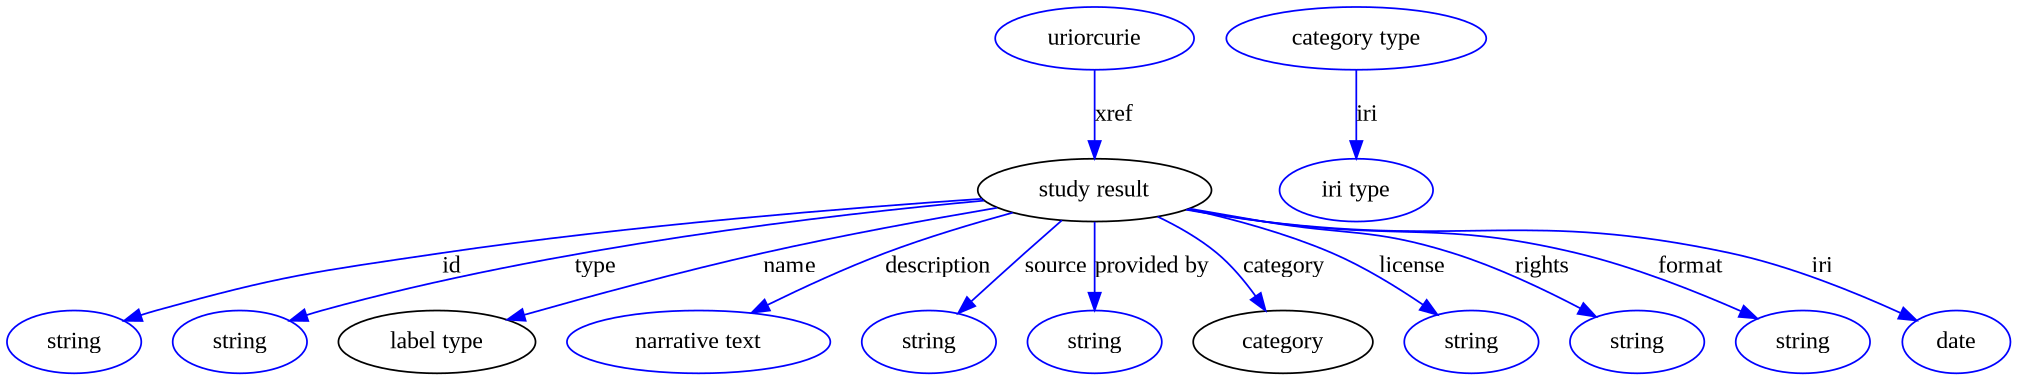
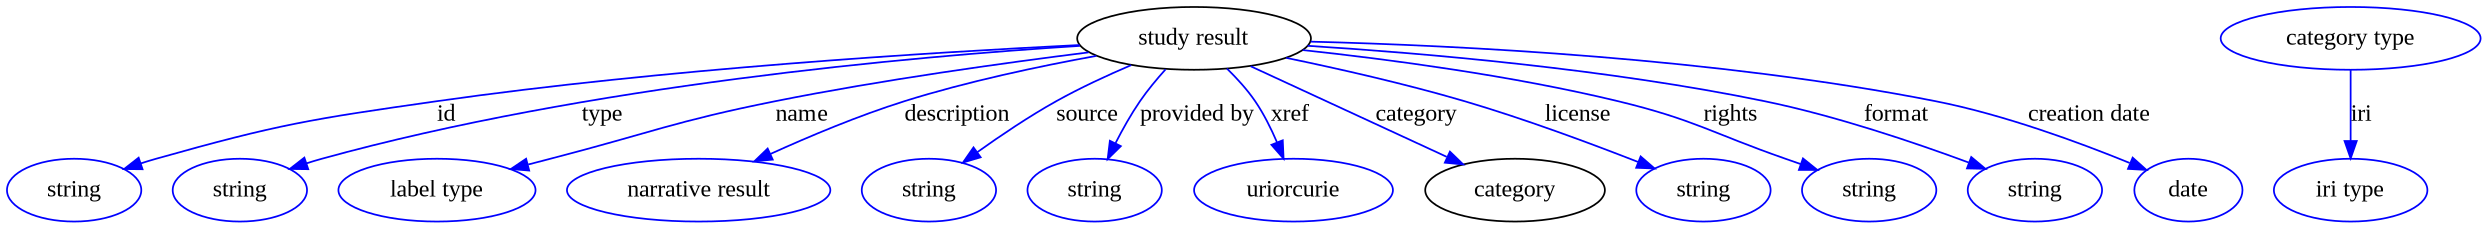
edge "uriorcurie" -> "study result": reversed
edge "study result" -> "date": label "iri" -> "creation date"
node "label type": color black -> blue
node "narrative text": label "narrative text" -> "narrative result"
